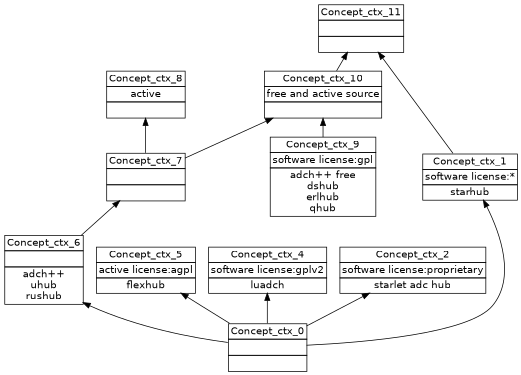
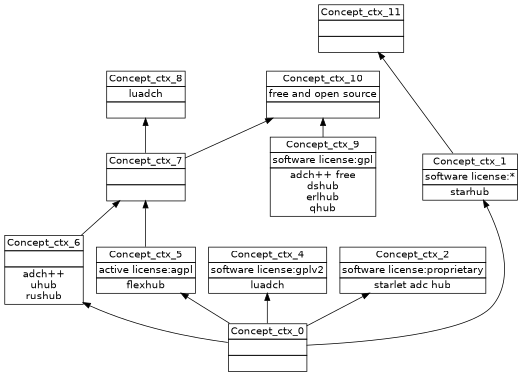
edge "Concept_ctx_10" -> "Concept_ctx_11": removed
node "Concept_ctx_8": text "active" -> "luadch"
node "Concept_ctx_10": text "free and active source" -> "free and open source"
edge "Concept_ctx_5" -> "Concept_ctx_7": added
